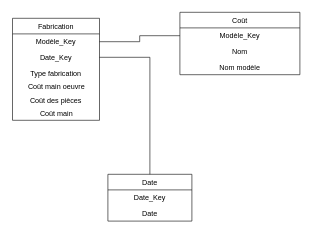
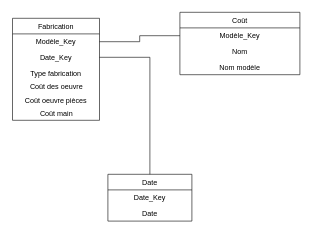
node "Coût main oeuvre": label "Coût main oeuvre" -> "Coût des oeuvre"
node "Coût des pièces": label "Coût des pièces" -> "Coût oeuvre pièces"
